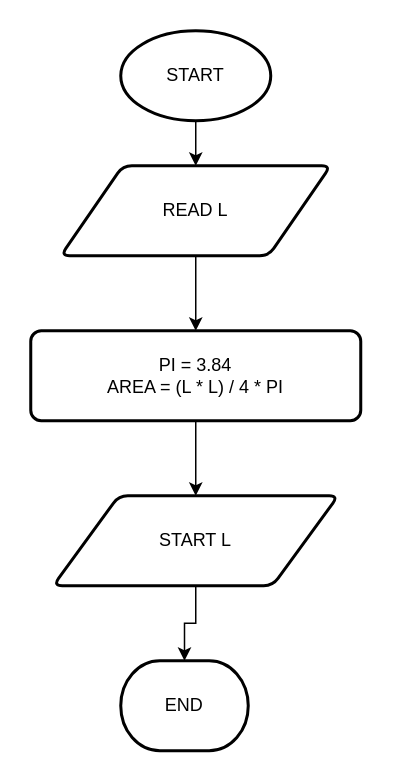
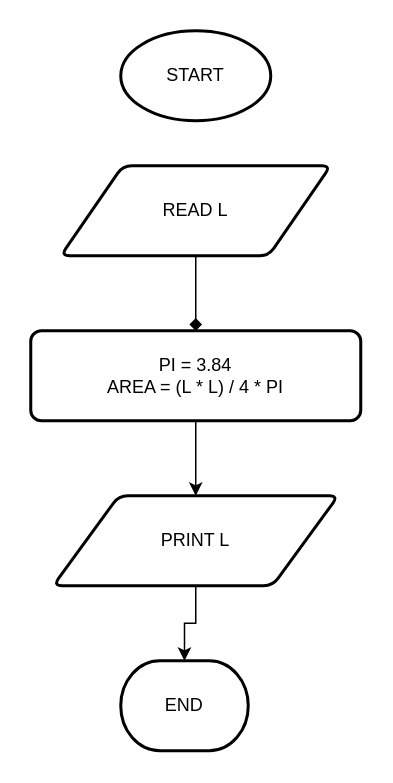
edge "START" -> "READ L": removed
edge "READ L" -> "PI = 3.84 AREA = (L * L) / 4 * PI": arrowhead classic -> diamond
node "START L": label "START L" -> "PRINT L"
